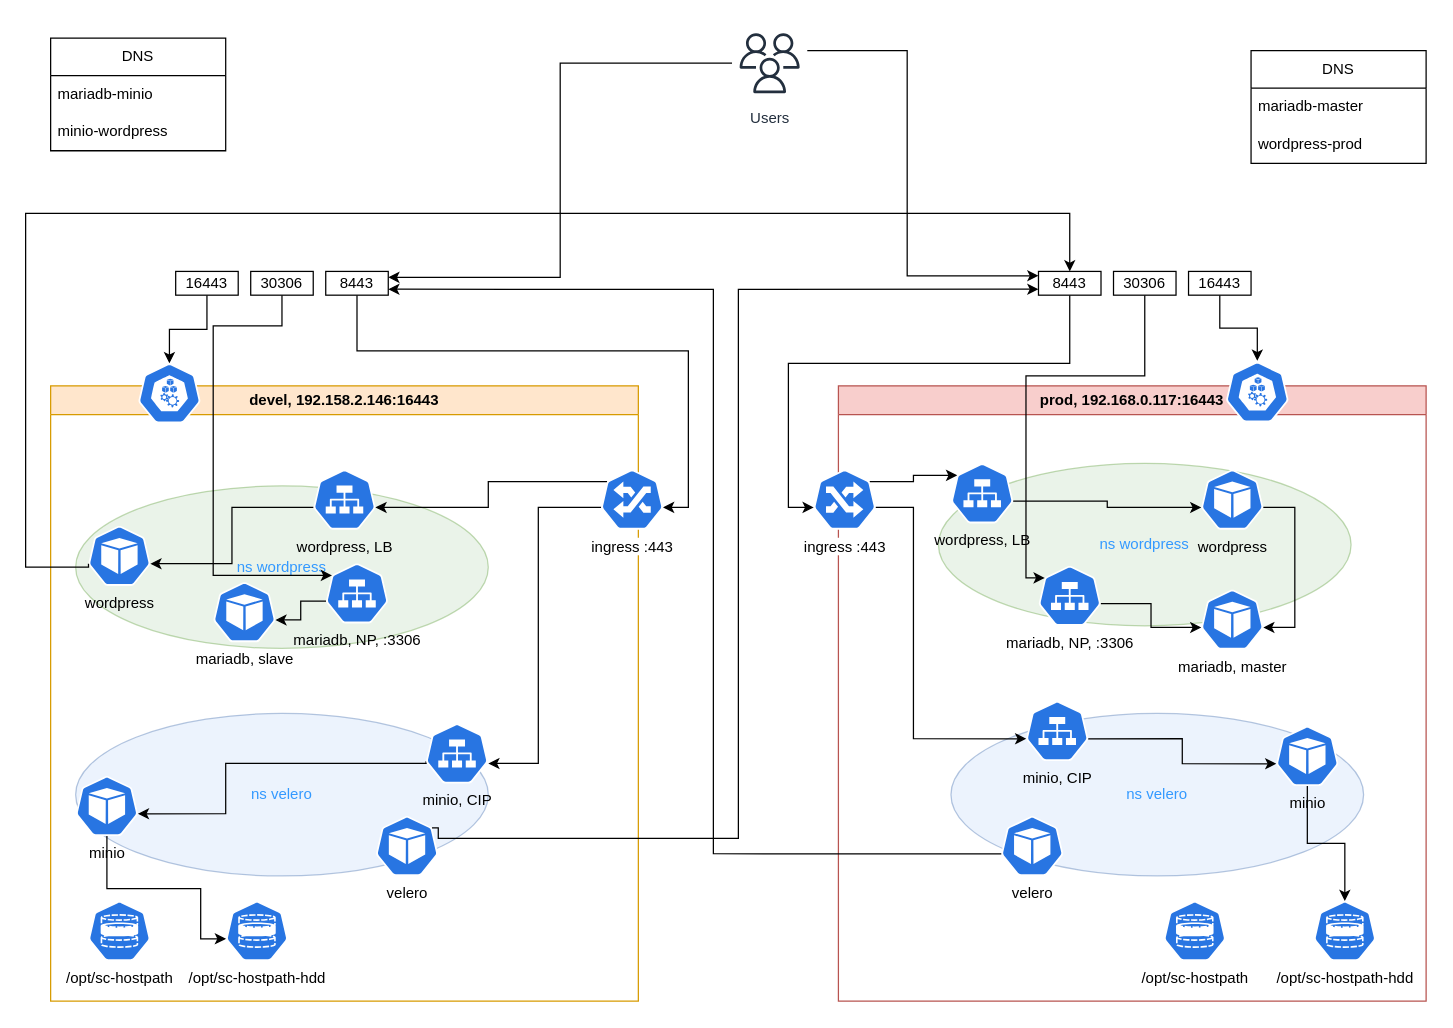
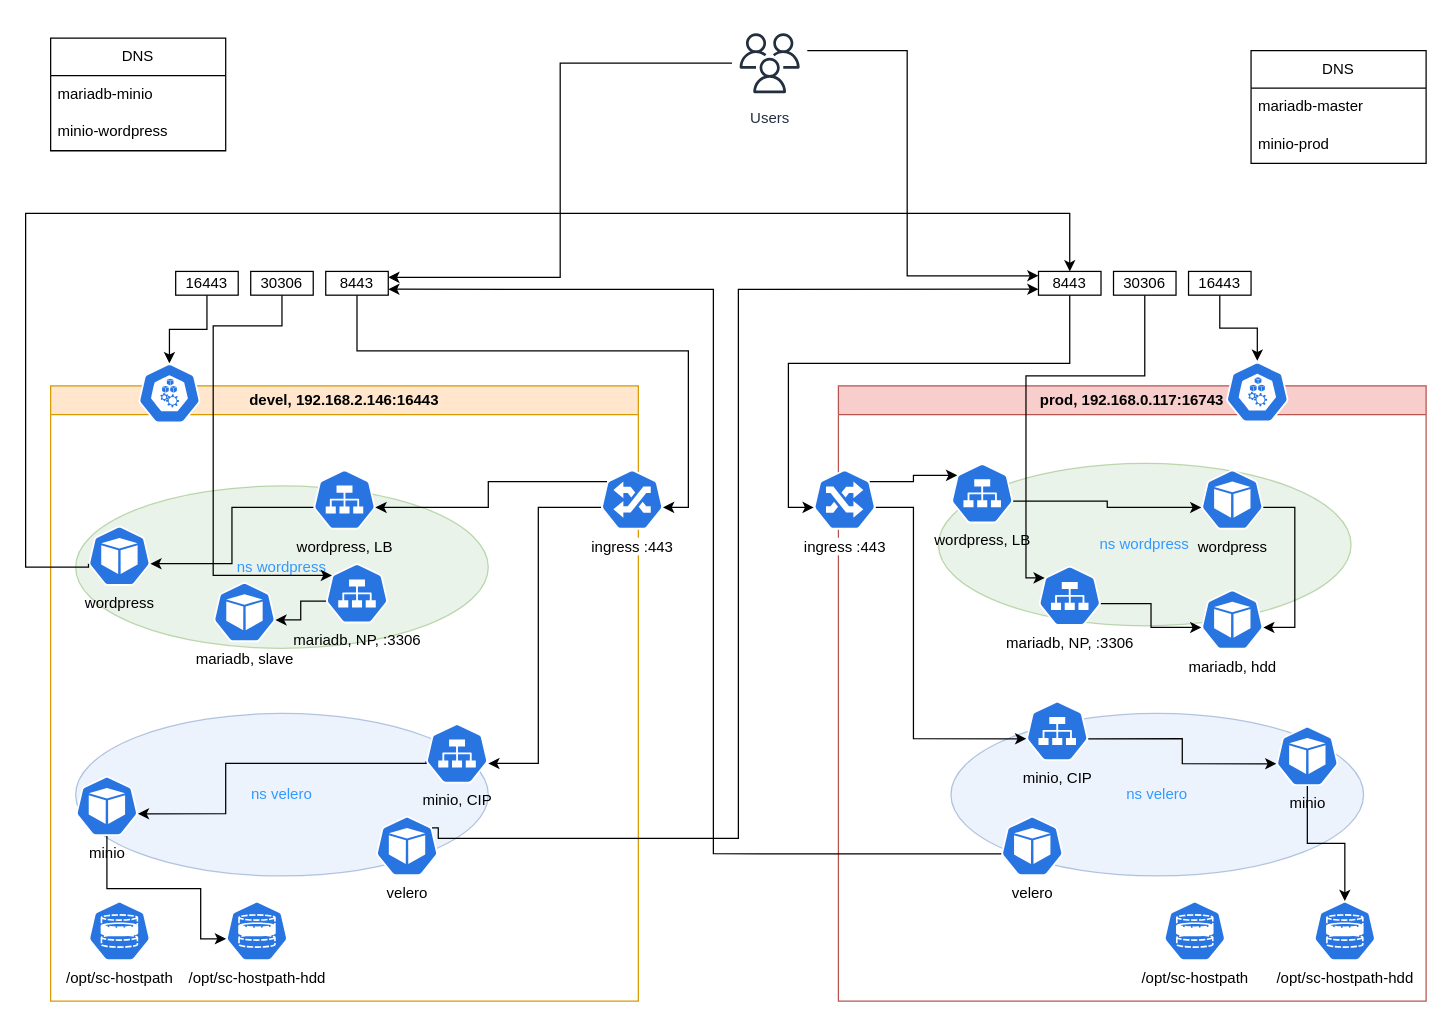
node "wordpress-prod": label "wordpress-prod" -> "minio-prod"
node "devel, 192.158.2.146:16443": label "devel, 192.158.2.146:16443" -> "devel, 192.168.2.146:16443"
node "prod, 192.168.0.117:16443": label "prod, 192.168.0.117:16443" -> "prod, 192.168.0.117:16743"
node "mariadb, master": label "mariadb, master" -> "mariadb, hdd"
